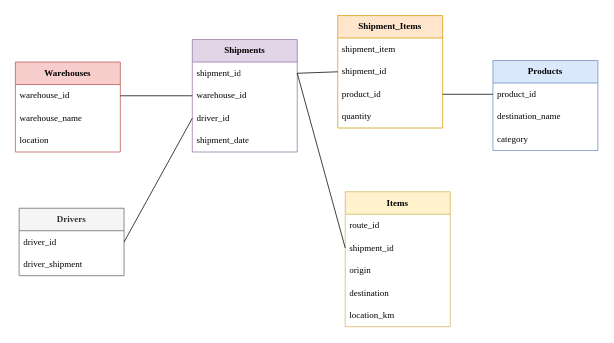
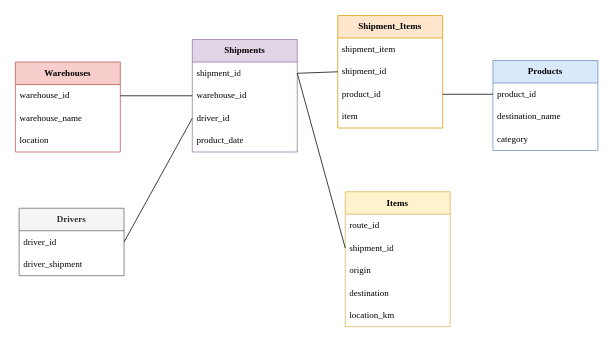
node "quantity": label "quantity" -> "item"
node "shipment_date": label "shipment_date" -> "product_date"
